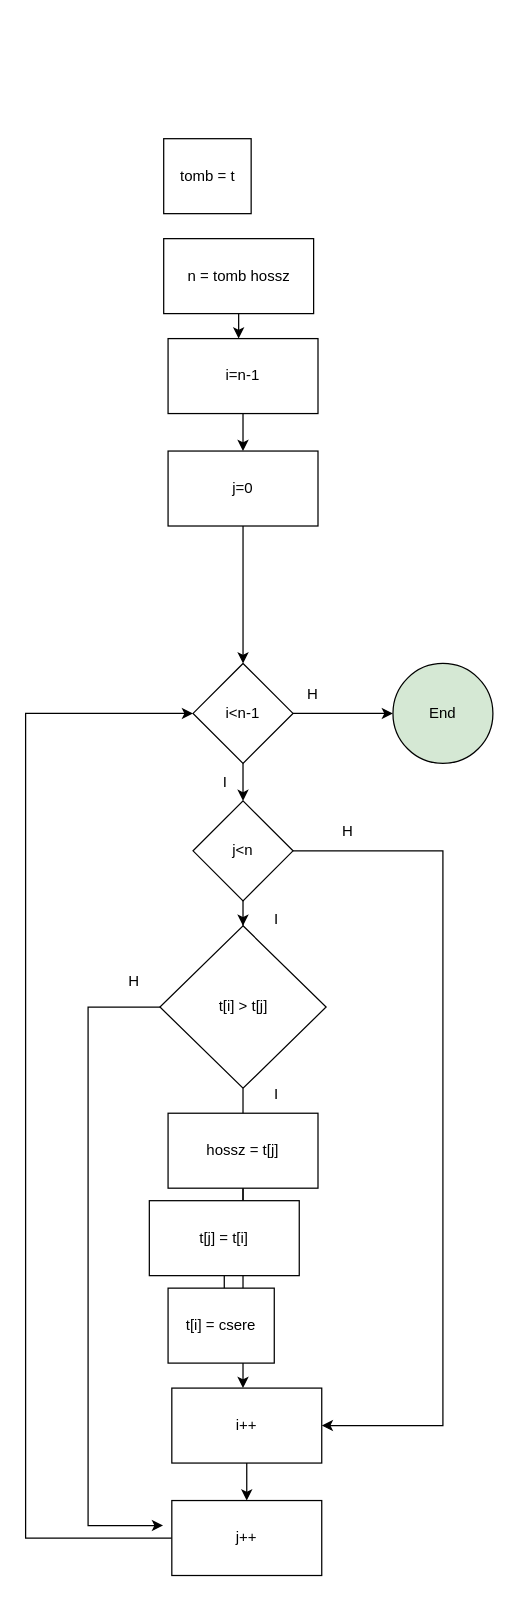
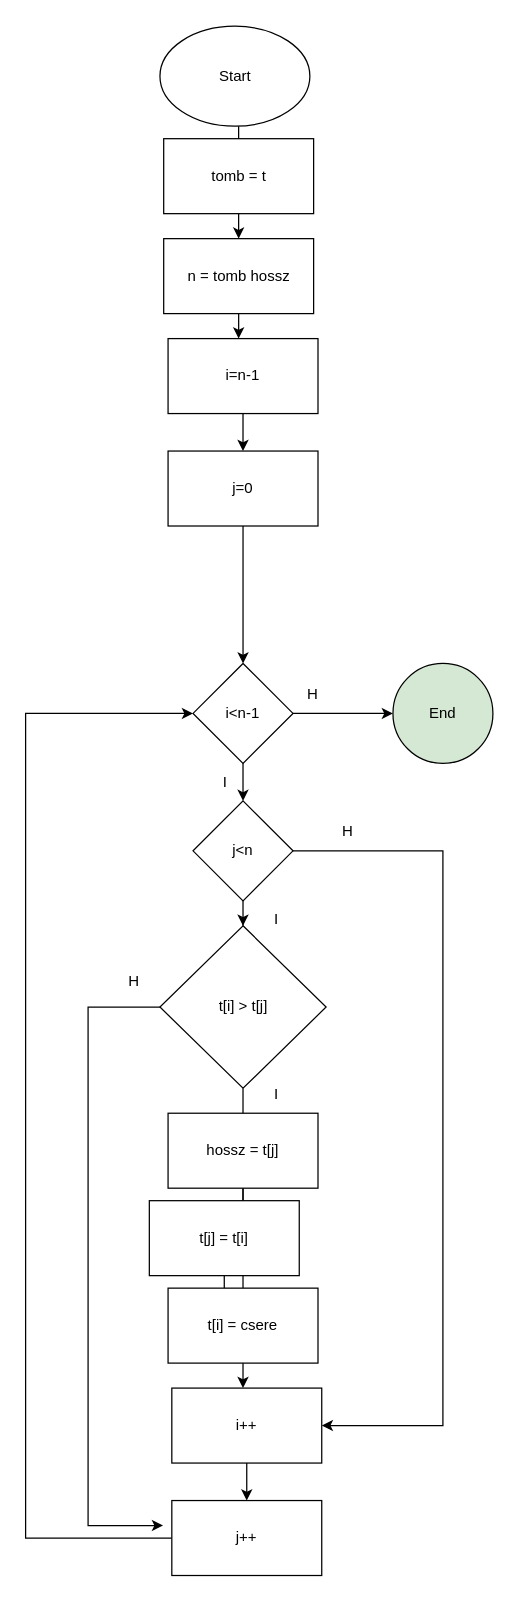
node "Start": added
node "tomb = t": size 88x75 -> 150x75
edge "Start" -> "n = tomb hossz": added
node "t[i] = csere": size 106x75 -> 150x75
